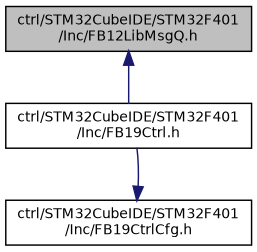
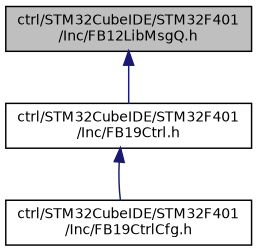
edge "ctrl/STM32CubeIDE/STM32F401 /Inc/FB19Ctrl.h" -> "ctrl/STM32CubeIDE/STM32F401 /Inc/FB19CtrlCfg.h": reversed
